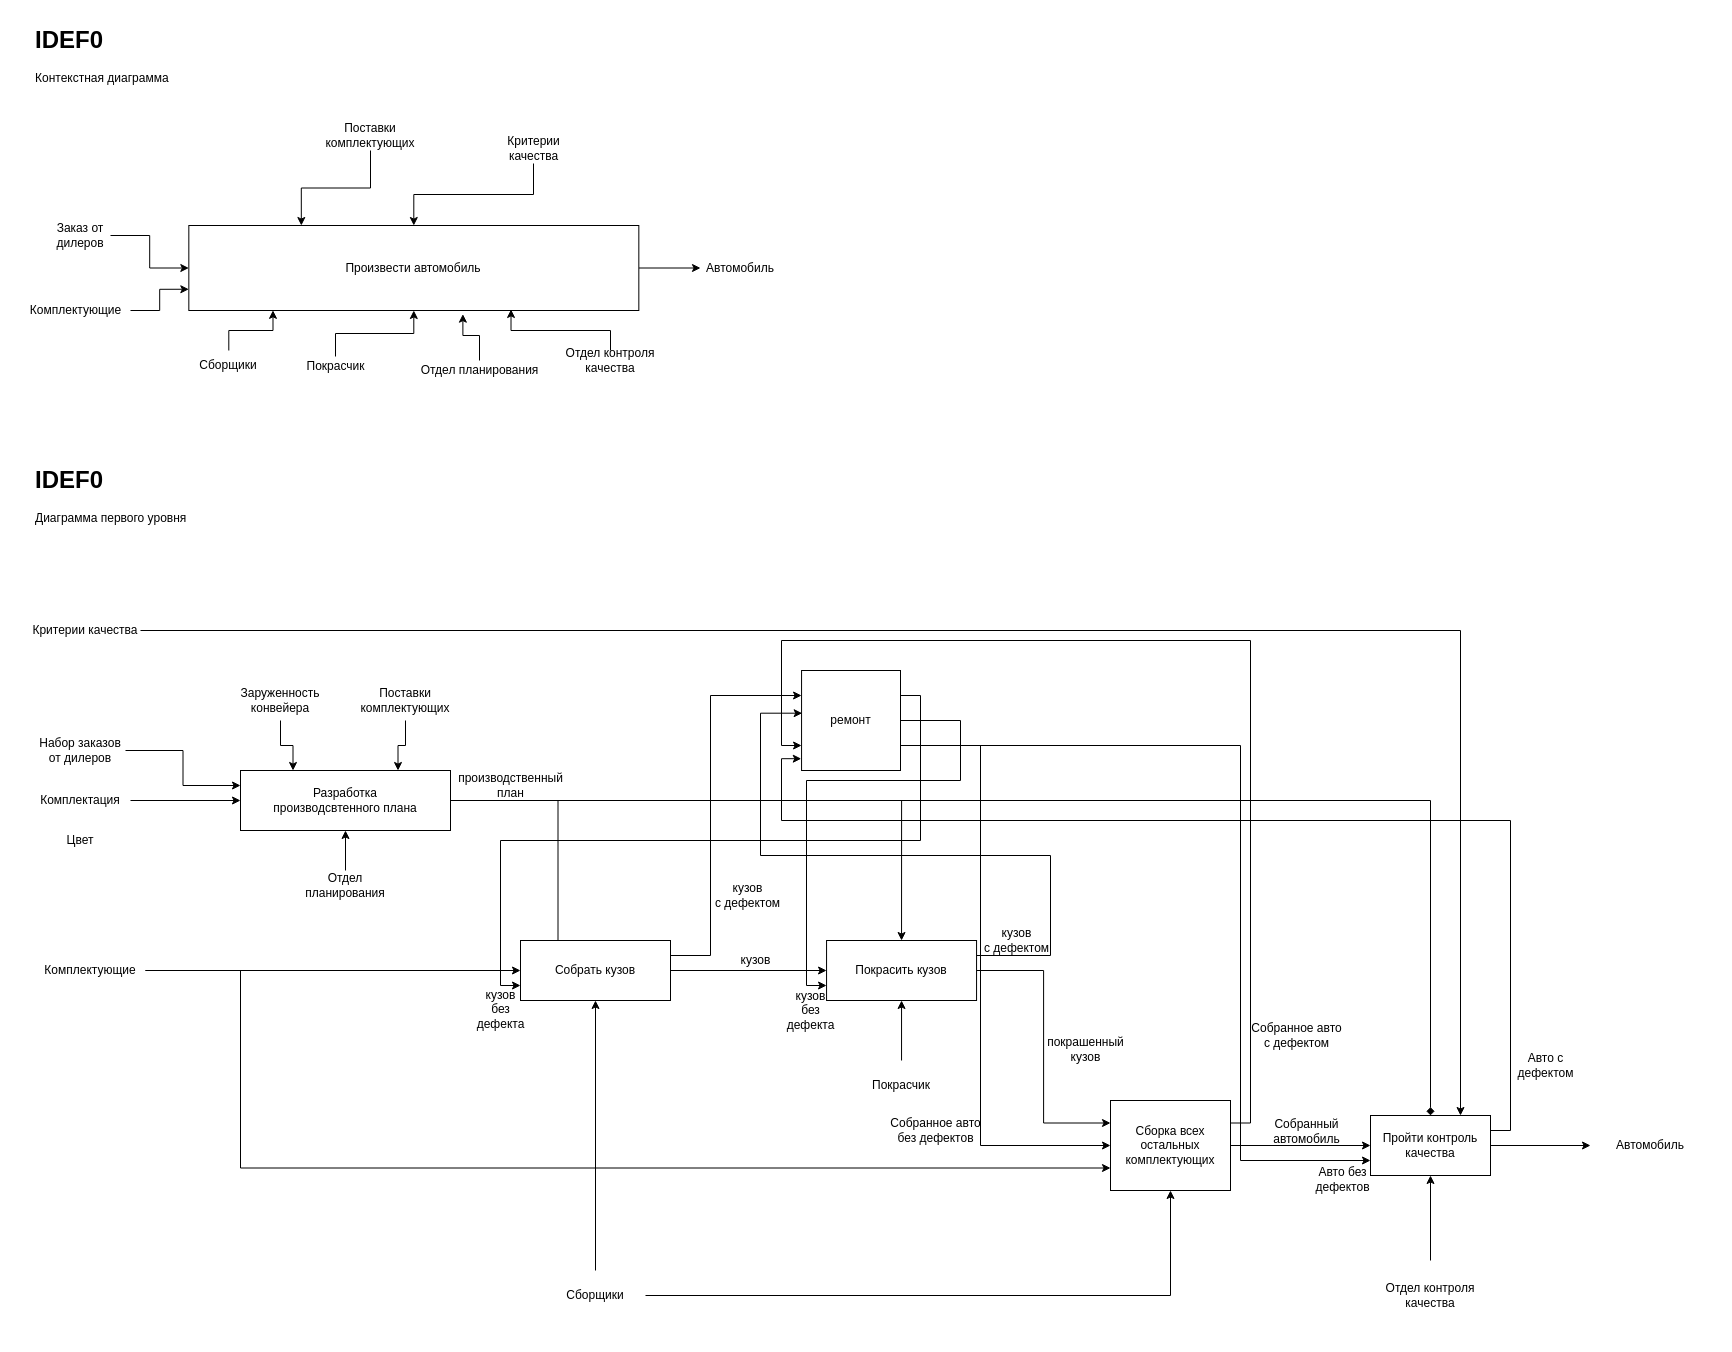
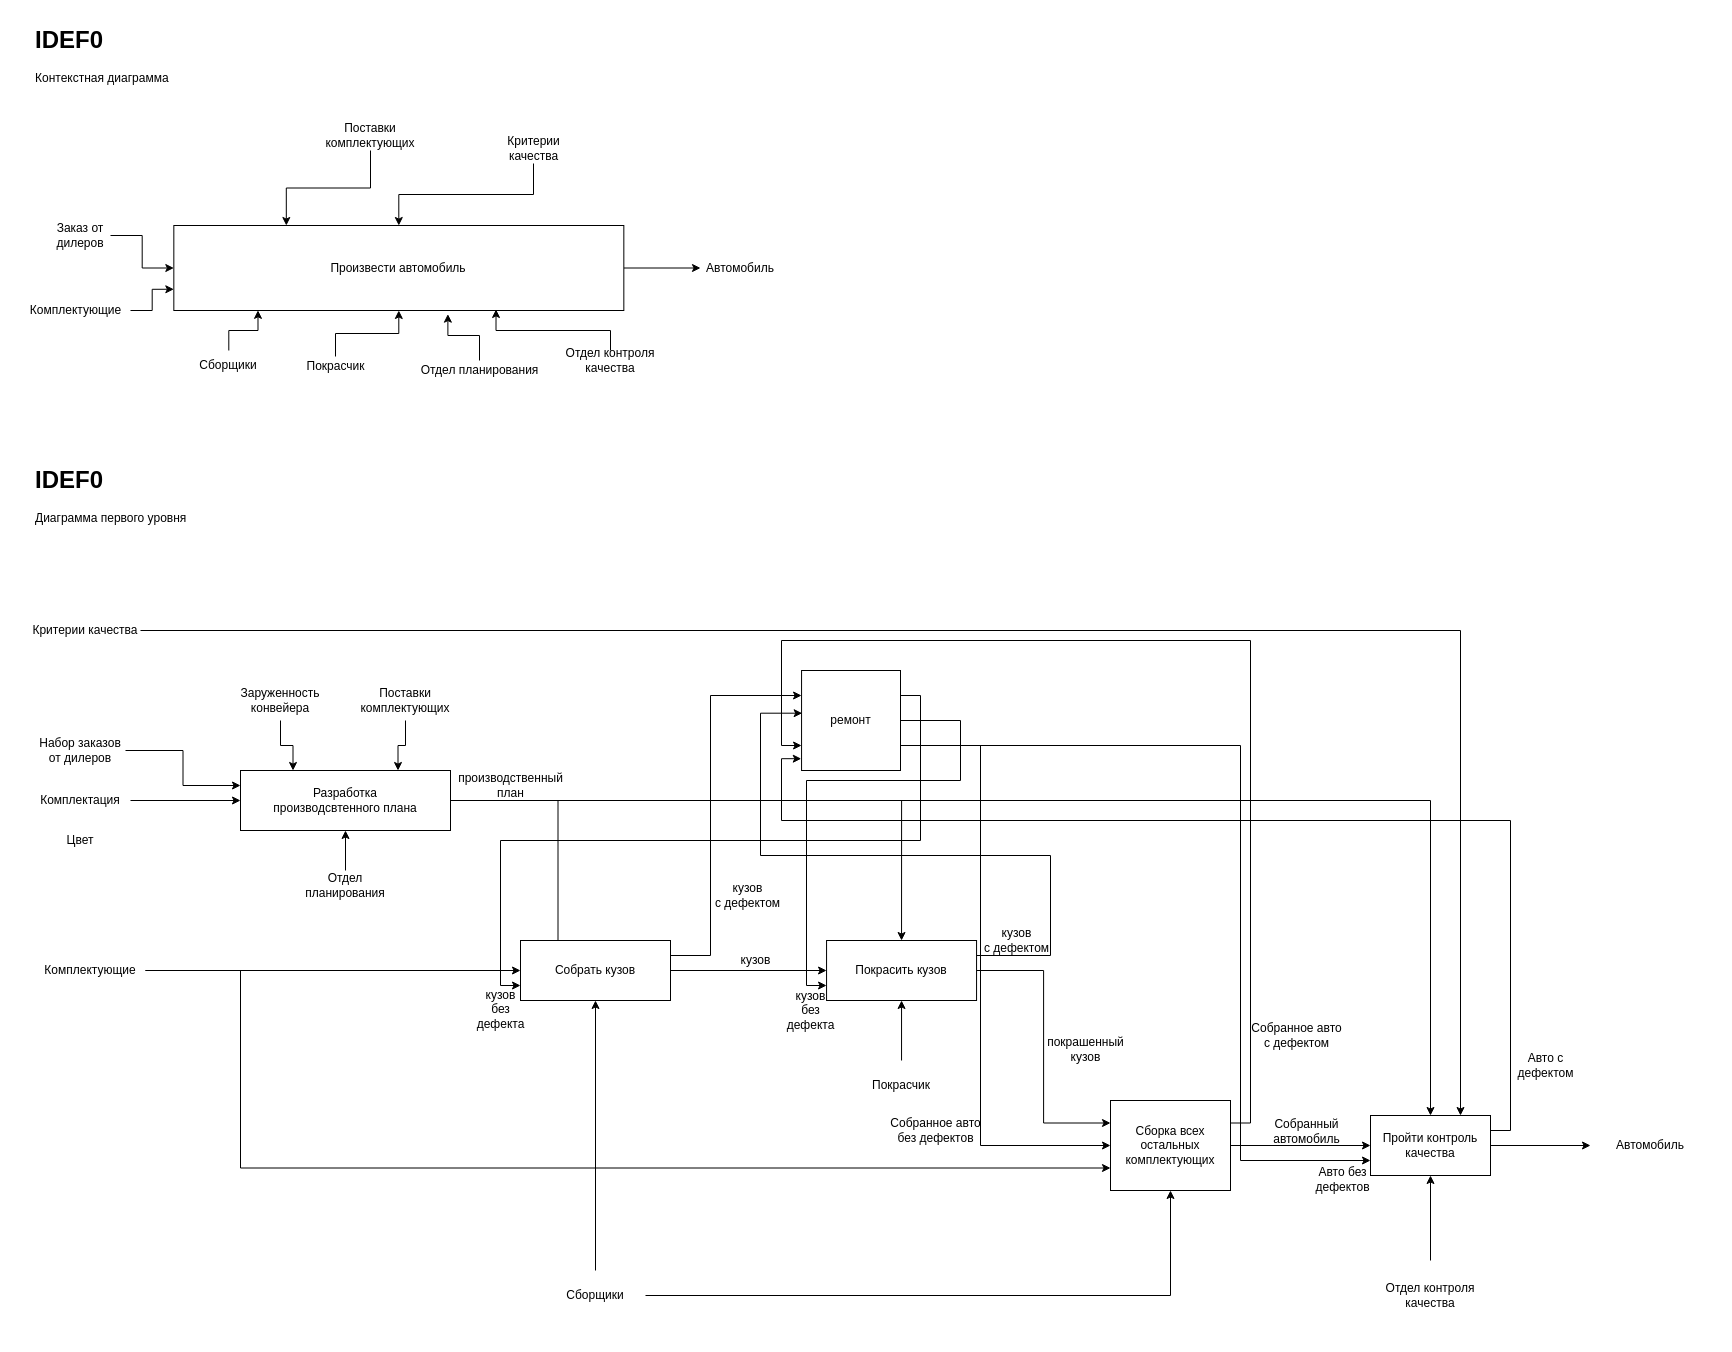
node "Произвести автомобиль": moved (414, 268) -> (399, 268)
edge "Разработка производсвтенного плана" -> "Пройти контроль качества": arrowhead diamond -> classic
